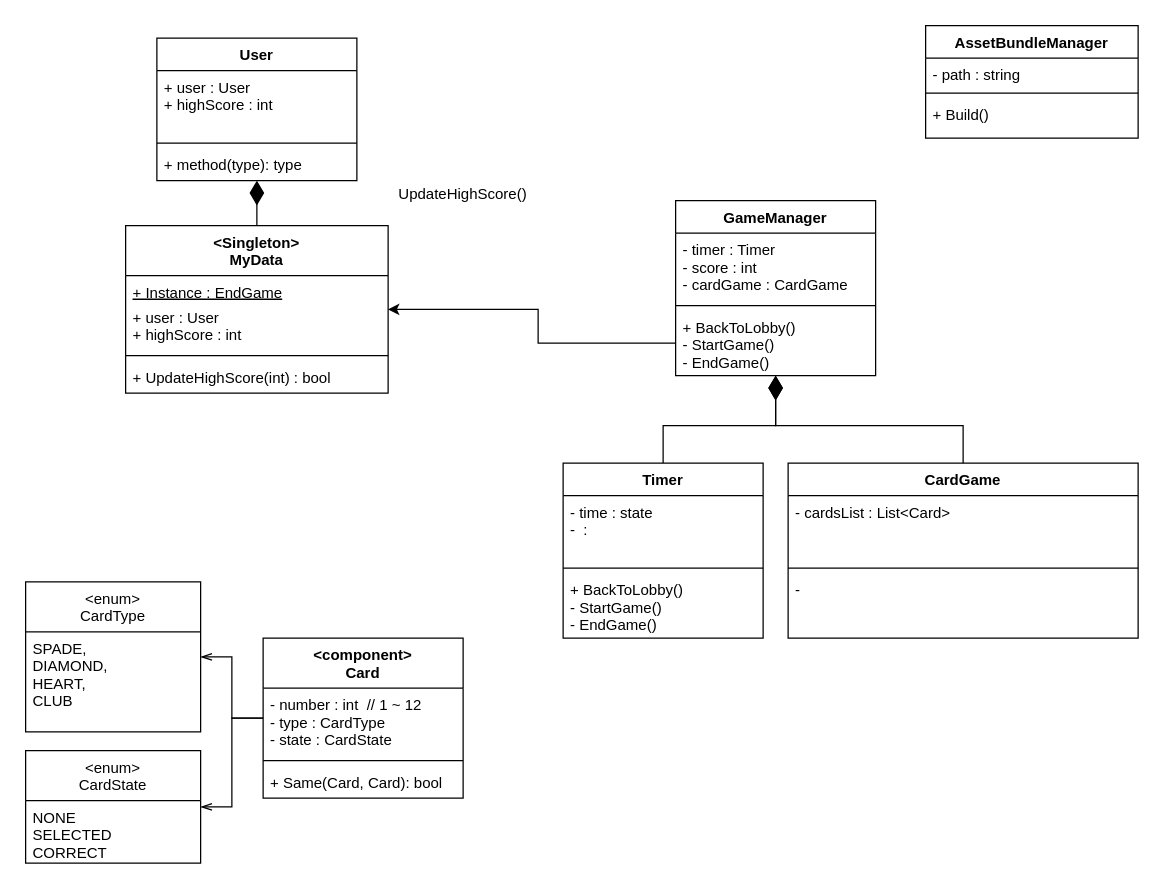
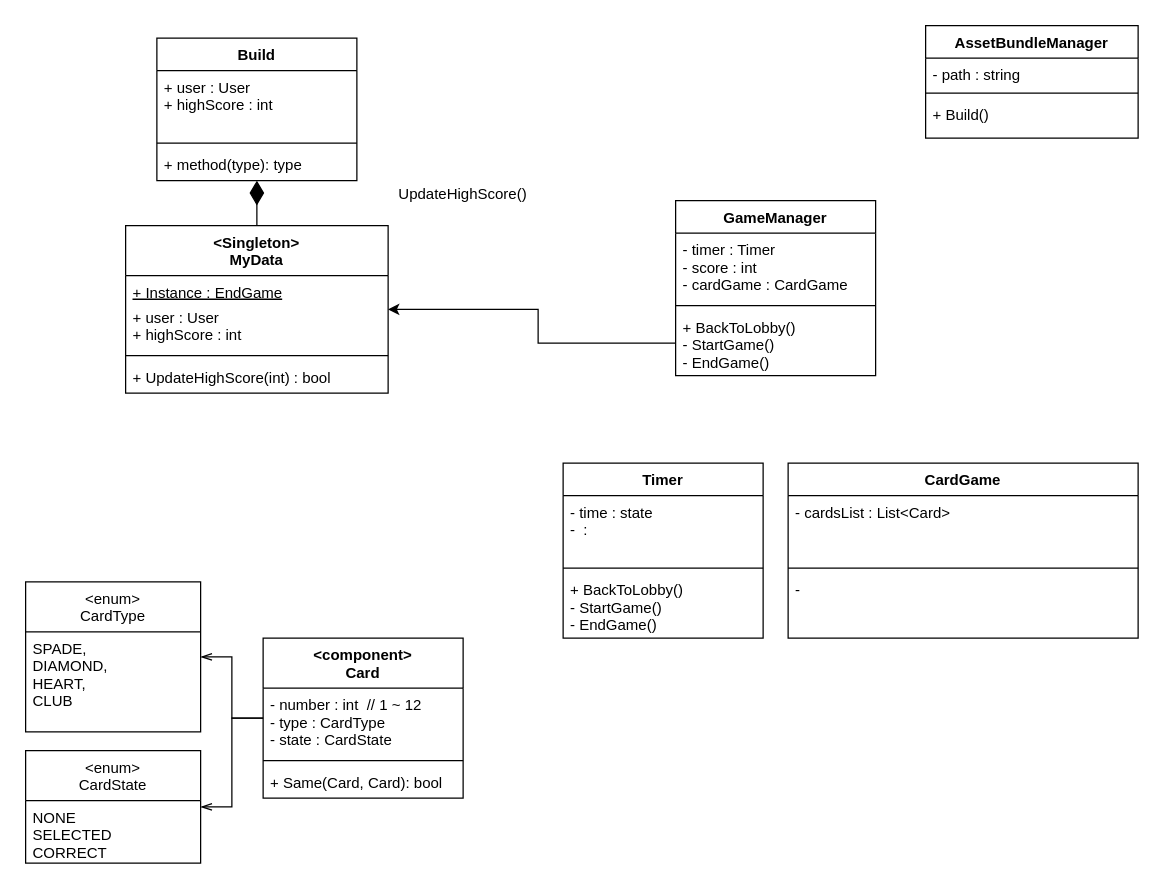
node "User": label "User" -> "Build"
edge "Timer" -> "GameManager": removed
edge "CardGame" -> "GameManager": removed
